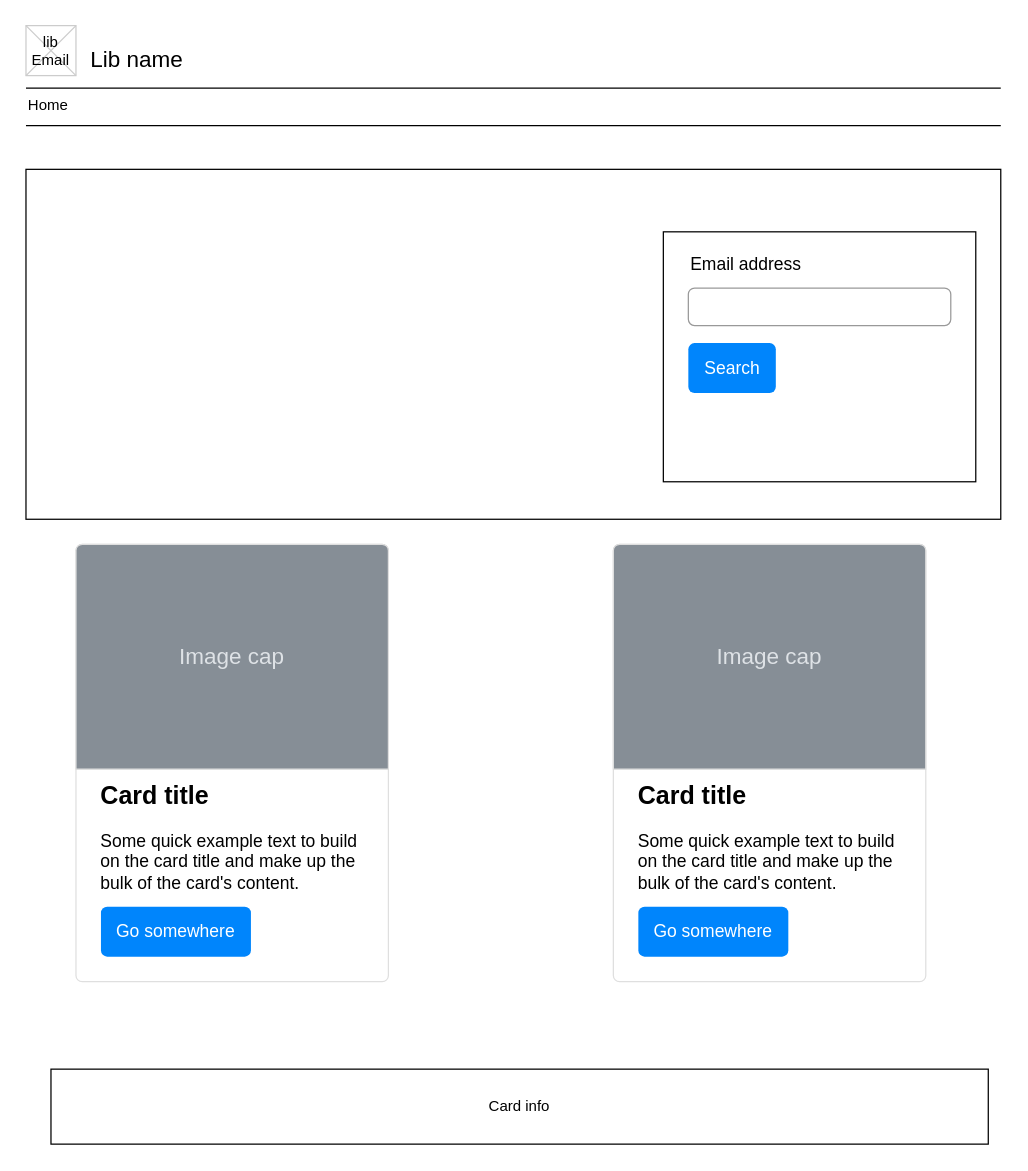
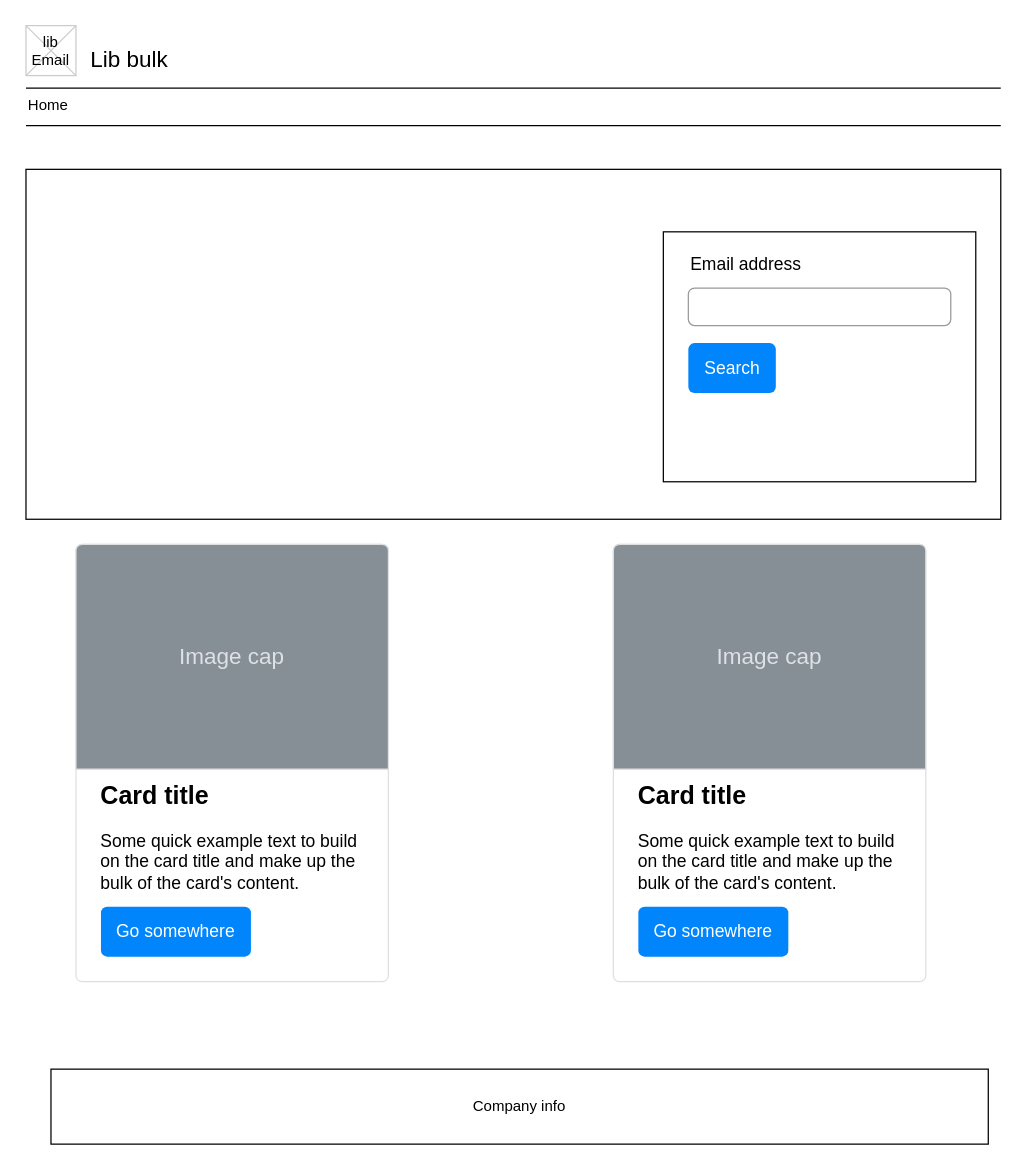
node "Lib name": label "Lib name" -> "Lib bulk"
node "Card info": label "Card info" -> "Company info"
